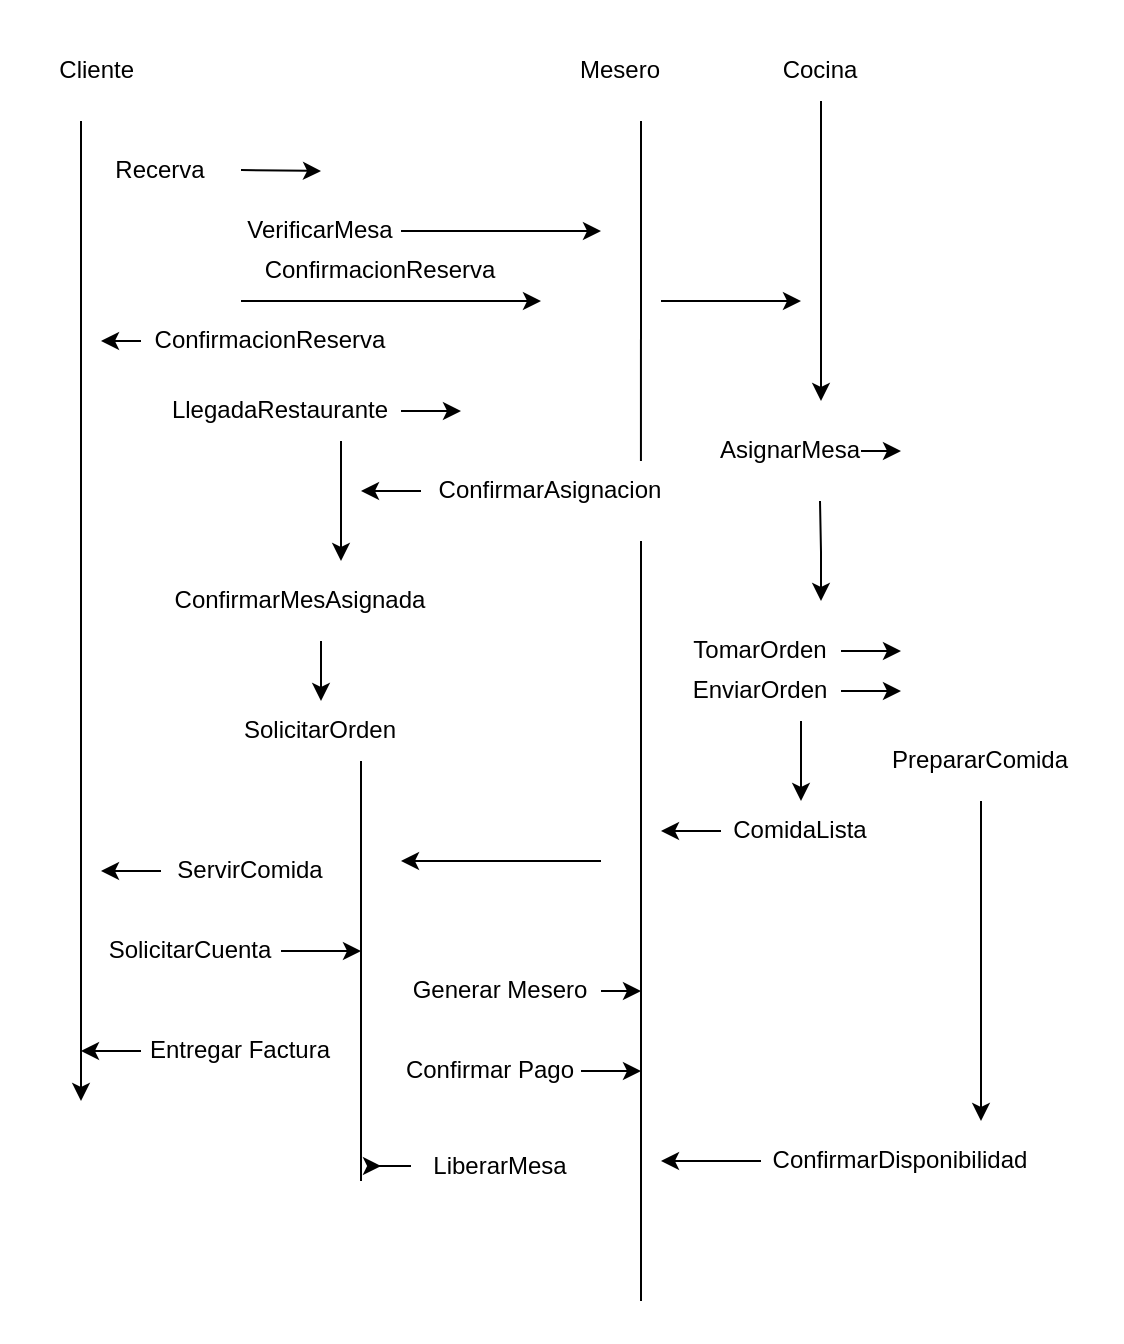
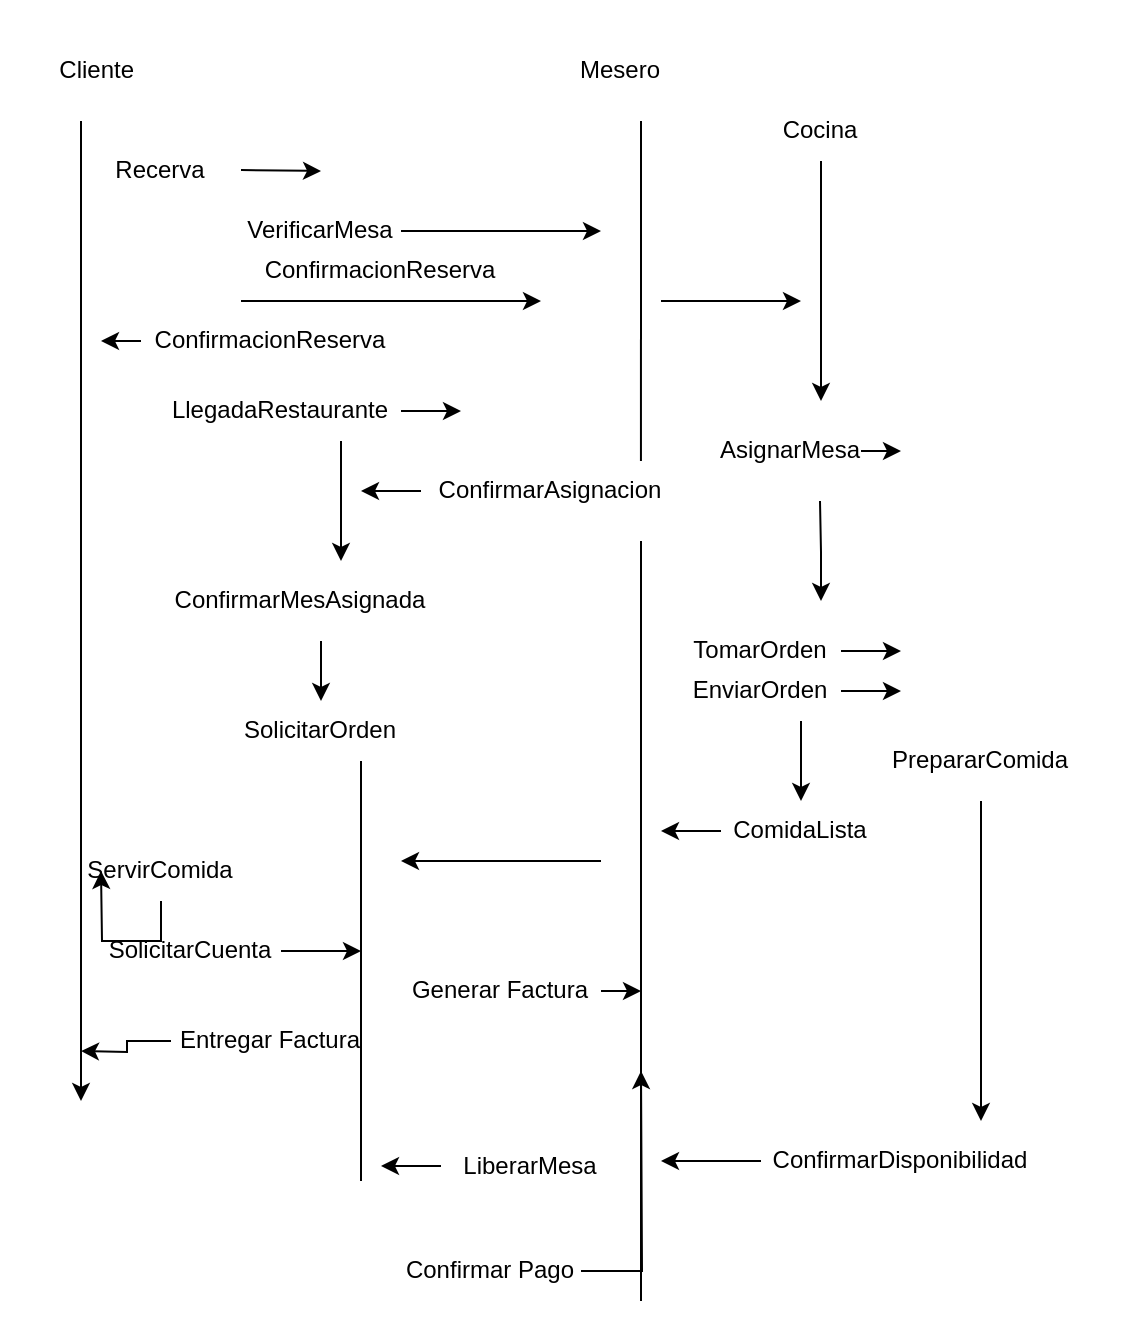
node "Cocina": moved (821, 71) -> (821, 131)
node "ServirComida": moved (251, 871) -> (161, 871)
node "Generar Mesero": label "Generar Mesero" -> "Generar Factura"
node "Entregar Factura": moved (241, 1051) -> (271, 1041)
node "Confirmar Pago": moved (491, 1071) -> (491, 1271)
node "LiberarMesa": moved (501, 1166) -> (531, 1166)
